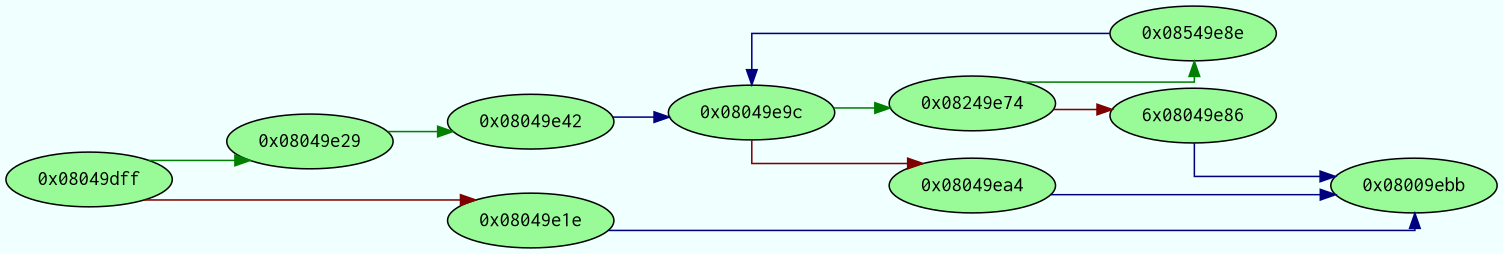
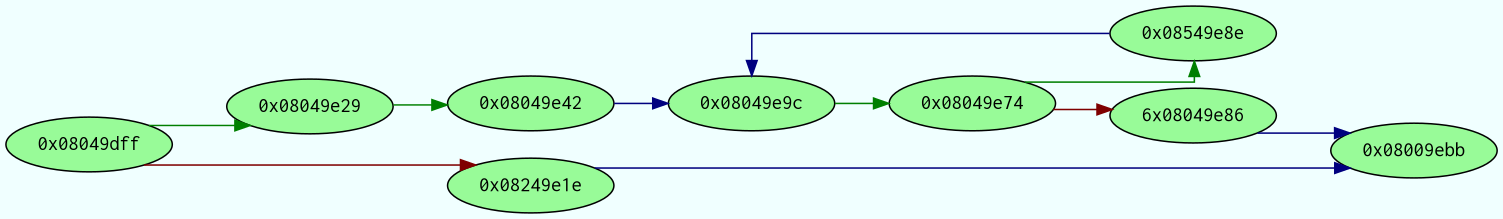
node "0x08249e74": label "0x08249e74" -> "0x08049e74"
node "0x08049ea4": removed
node "0x08049e1e": label "0x08049e1e" -> "0x08249e1e"
